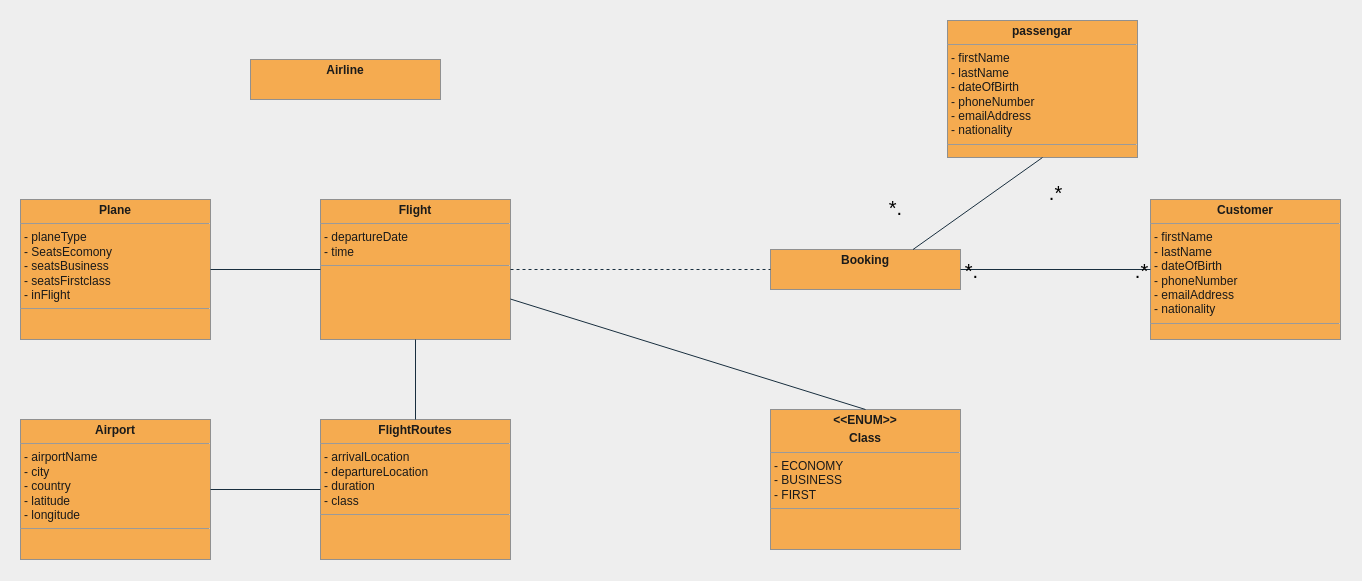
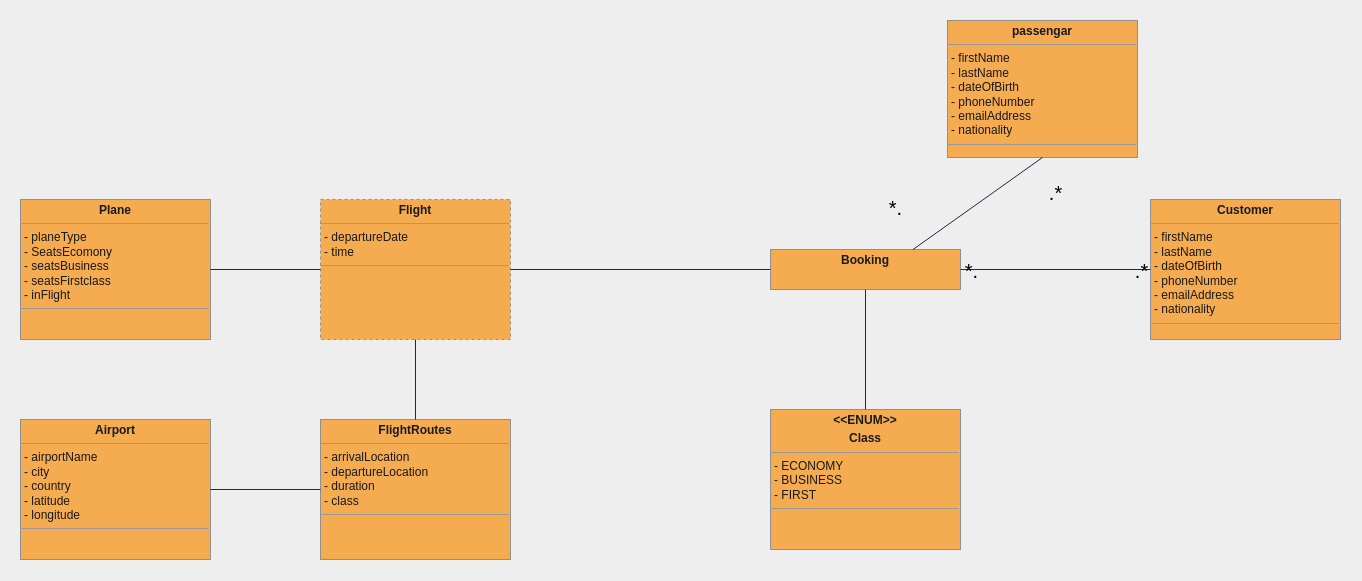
node "Airline": removed
node "Flight - departureDate - time": style solid -> dashed
edge "Flight - departureDate - time" -- "Booking": style dashed -> solid
edge "Flight - departureDate - time" -- "<<ENUM>> Class - ECONOMY - BUSINESS - FIRST": now "Booking" -- "<<ENUM>> Class - ECONOMY - BUSINESS - FIRST"
